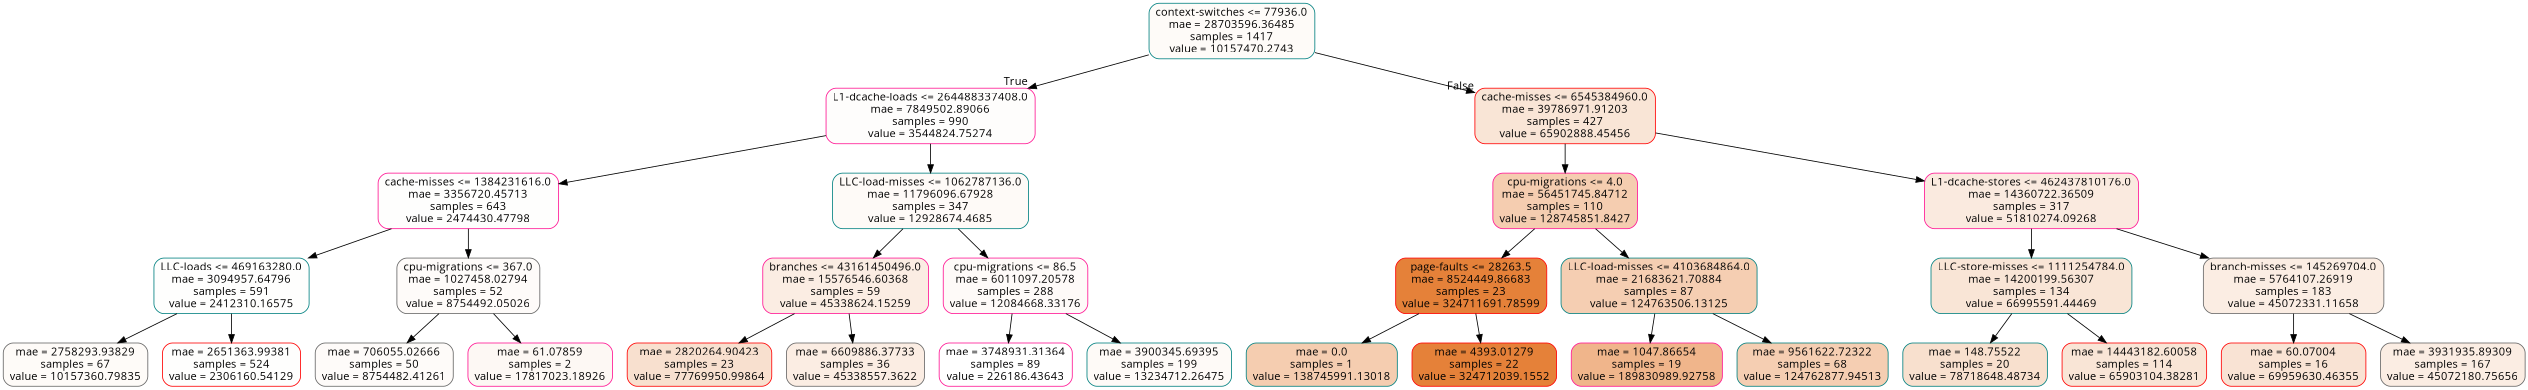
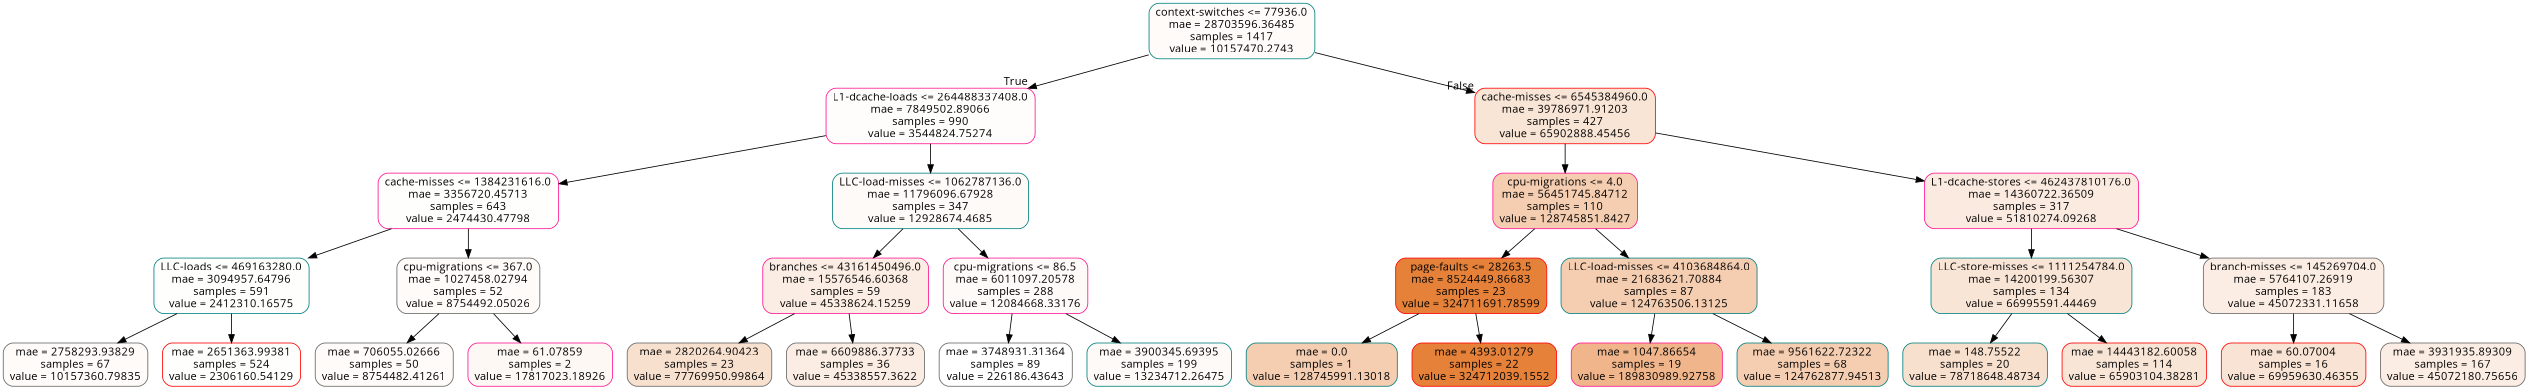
node "mae = 2820264.90423 samples = 23 value = 77769950.99864": color red -> gray40
node "mae = 3748931.31364 samples = 89 value = 226186.43643": color deeppink -> gray40
node "mae = 0.0 samples = 1 value = 138745991.13018": label "mae = 0.0 samples = 1 value = 138745991.13018" -> "mae = 0.0 samples = 1 value = 128745991.13018"
